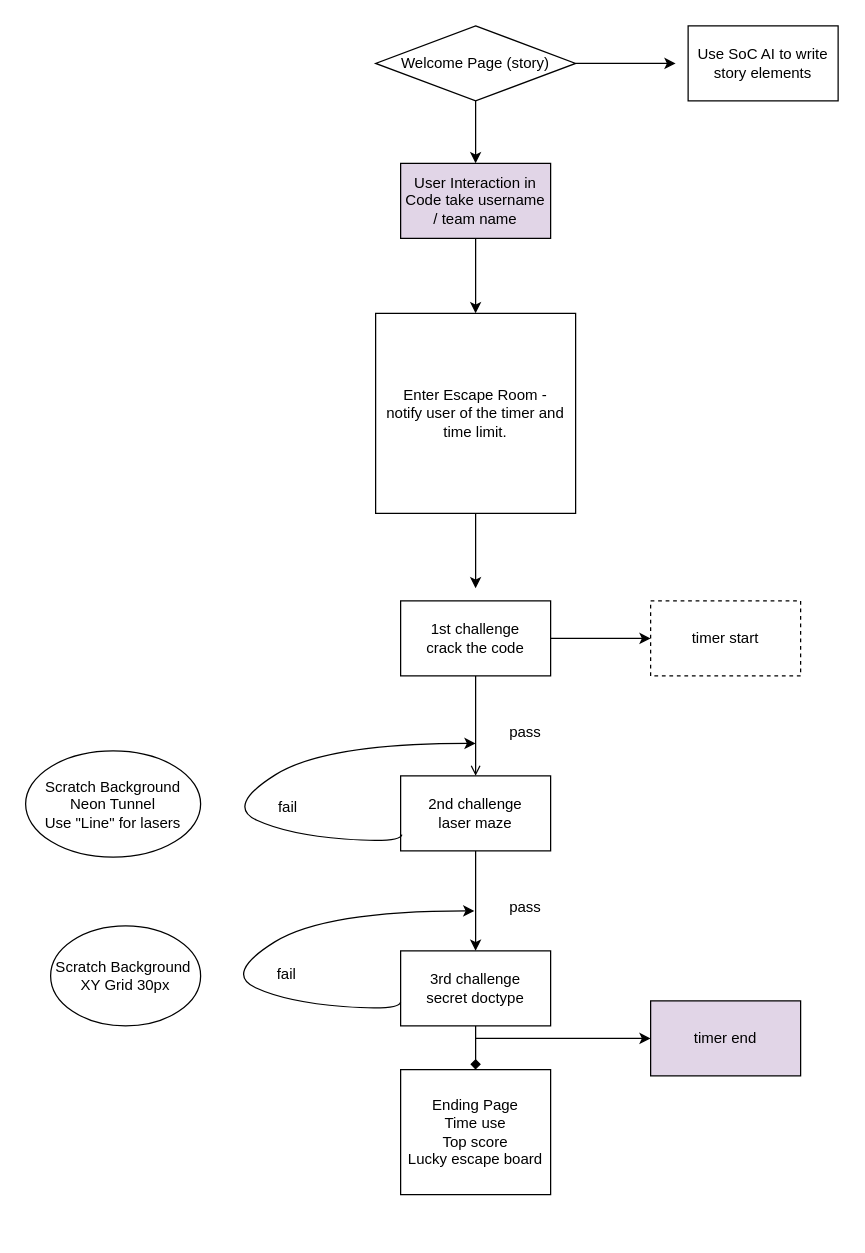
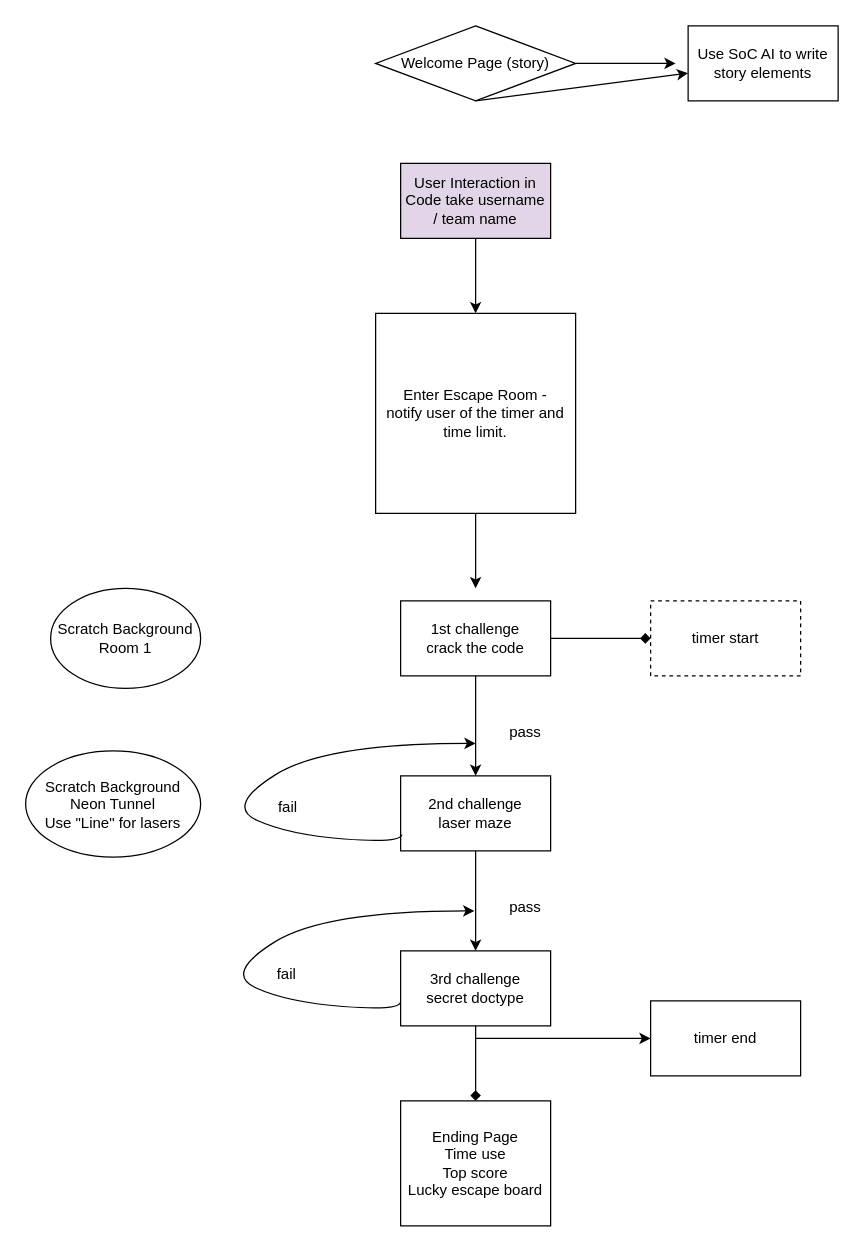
edge "Welcome Page (story)" -> "User Interaction in Code take username / team name": now "Welcome Page (story)" -> "Use SoC AI to write story elements"
node "Scratch Background Room 1": added
edge "1st challenge crack the code" -> "timer start": arrowhead classic -> diamond
edge "1st challenge crack the code" -> "2nd challenge laser maze": arrowhead open -> classic
node "Scratch Background XY Grid 30px": removed
node "timer end": fillcolor #e1d5e7 -> #ffffff
node "Ending Page Time use Top score Lucky escape board": moved (476, 1132) -> (476, 1163)
